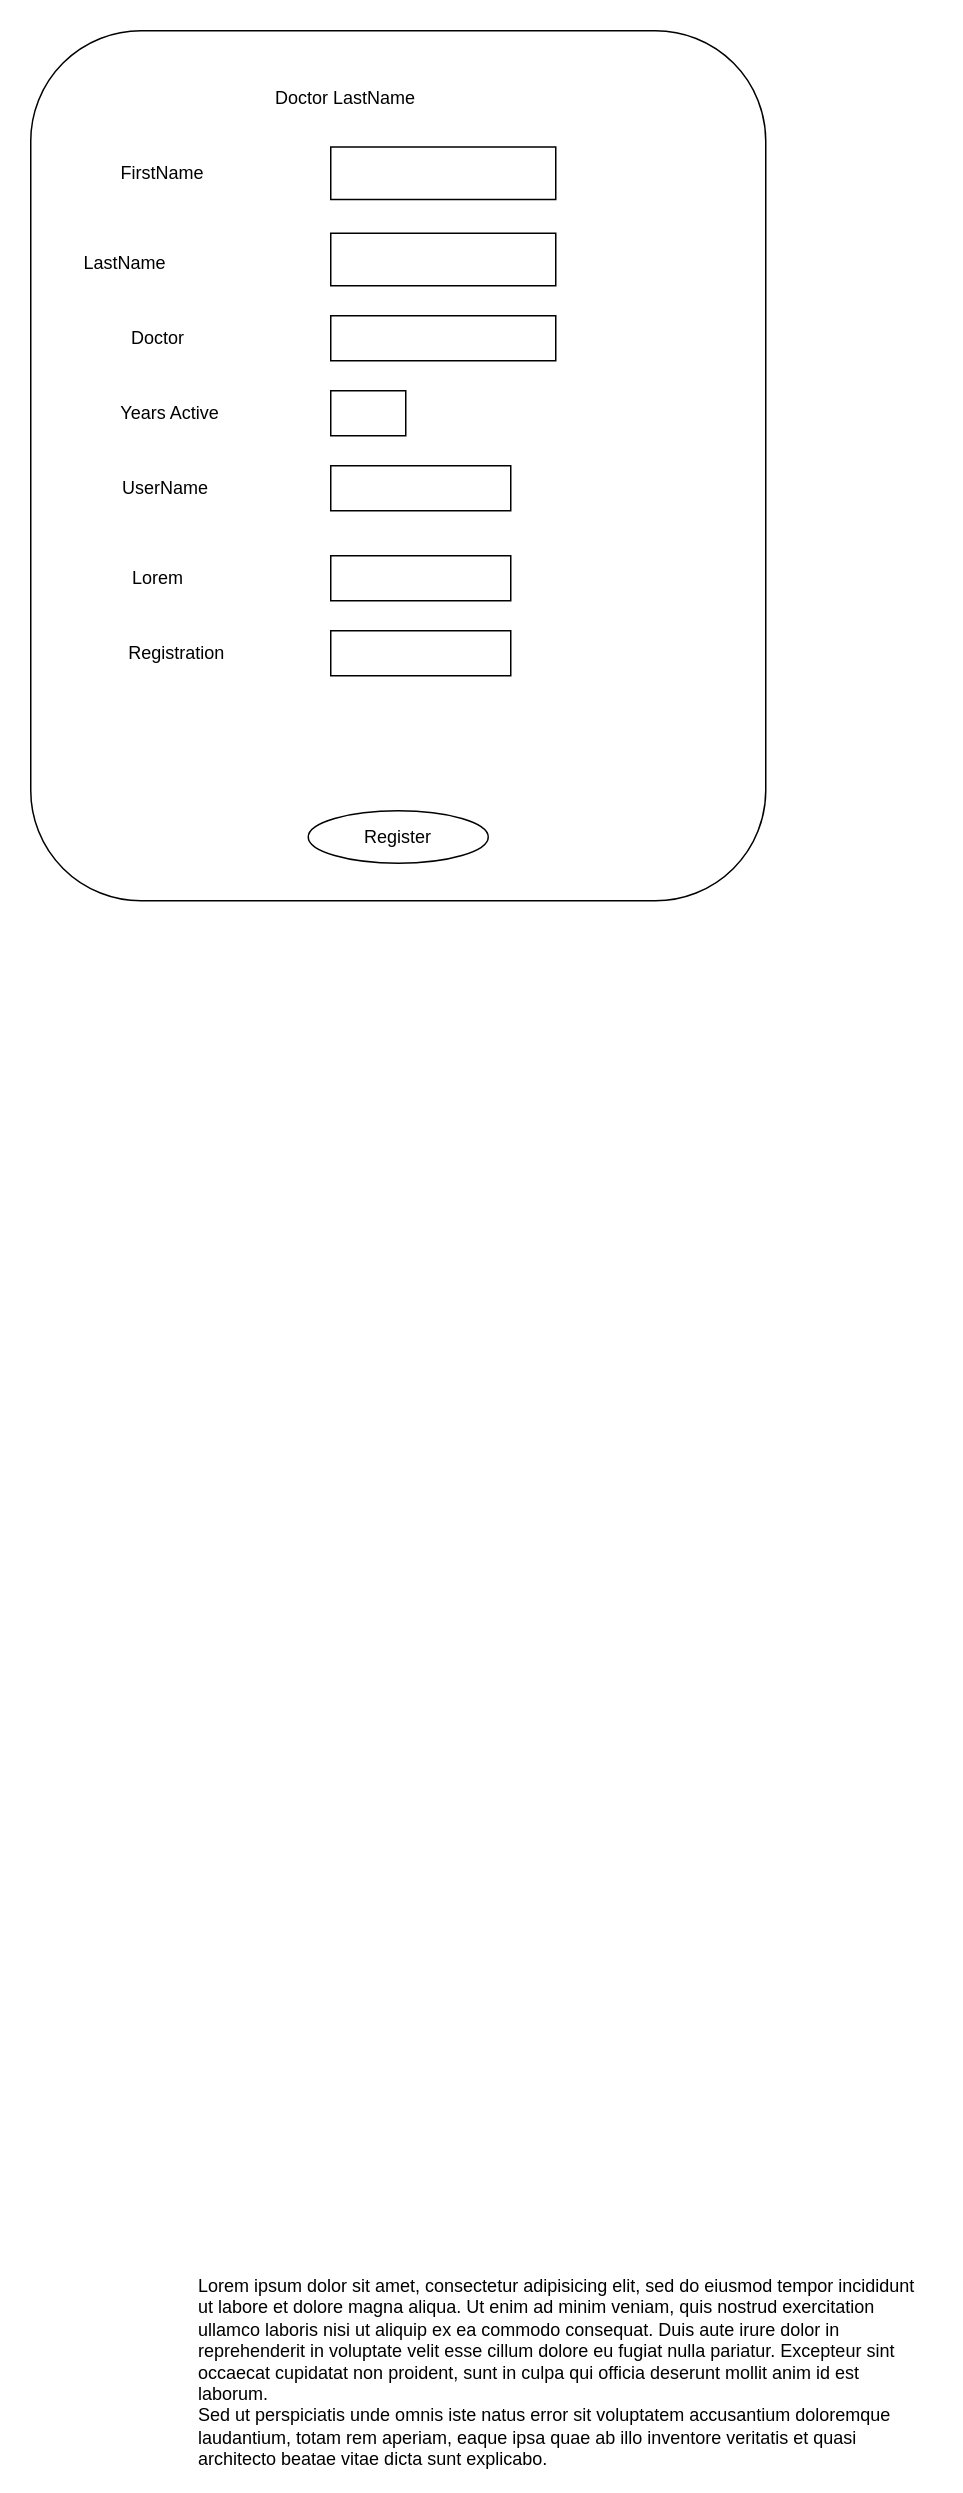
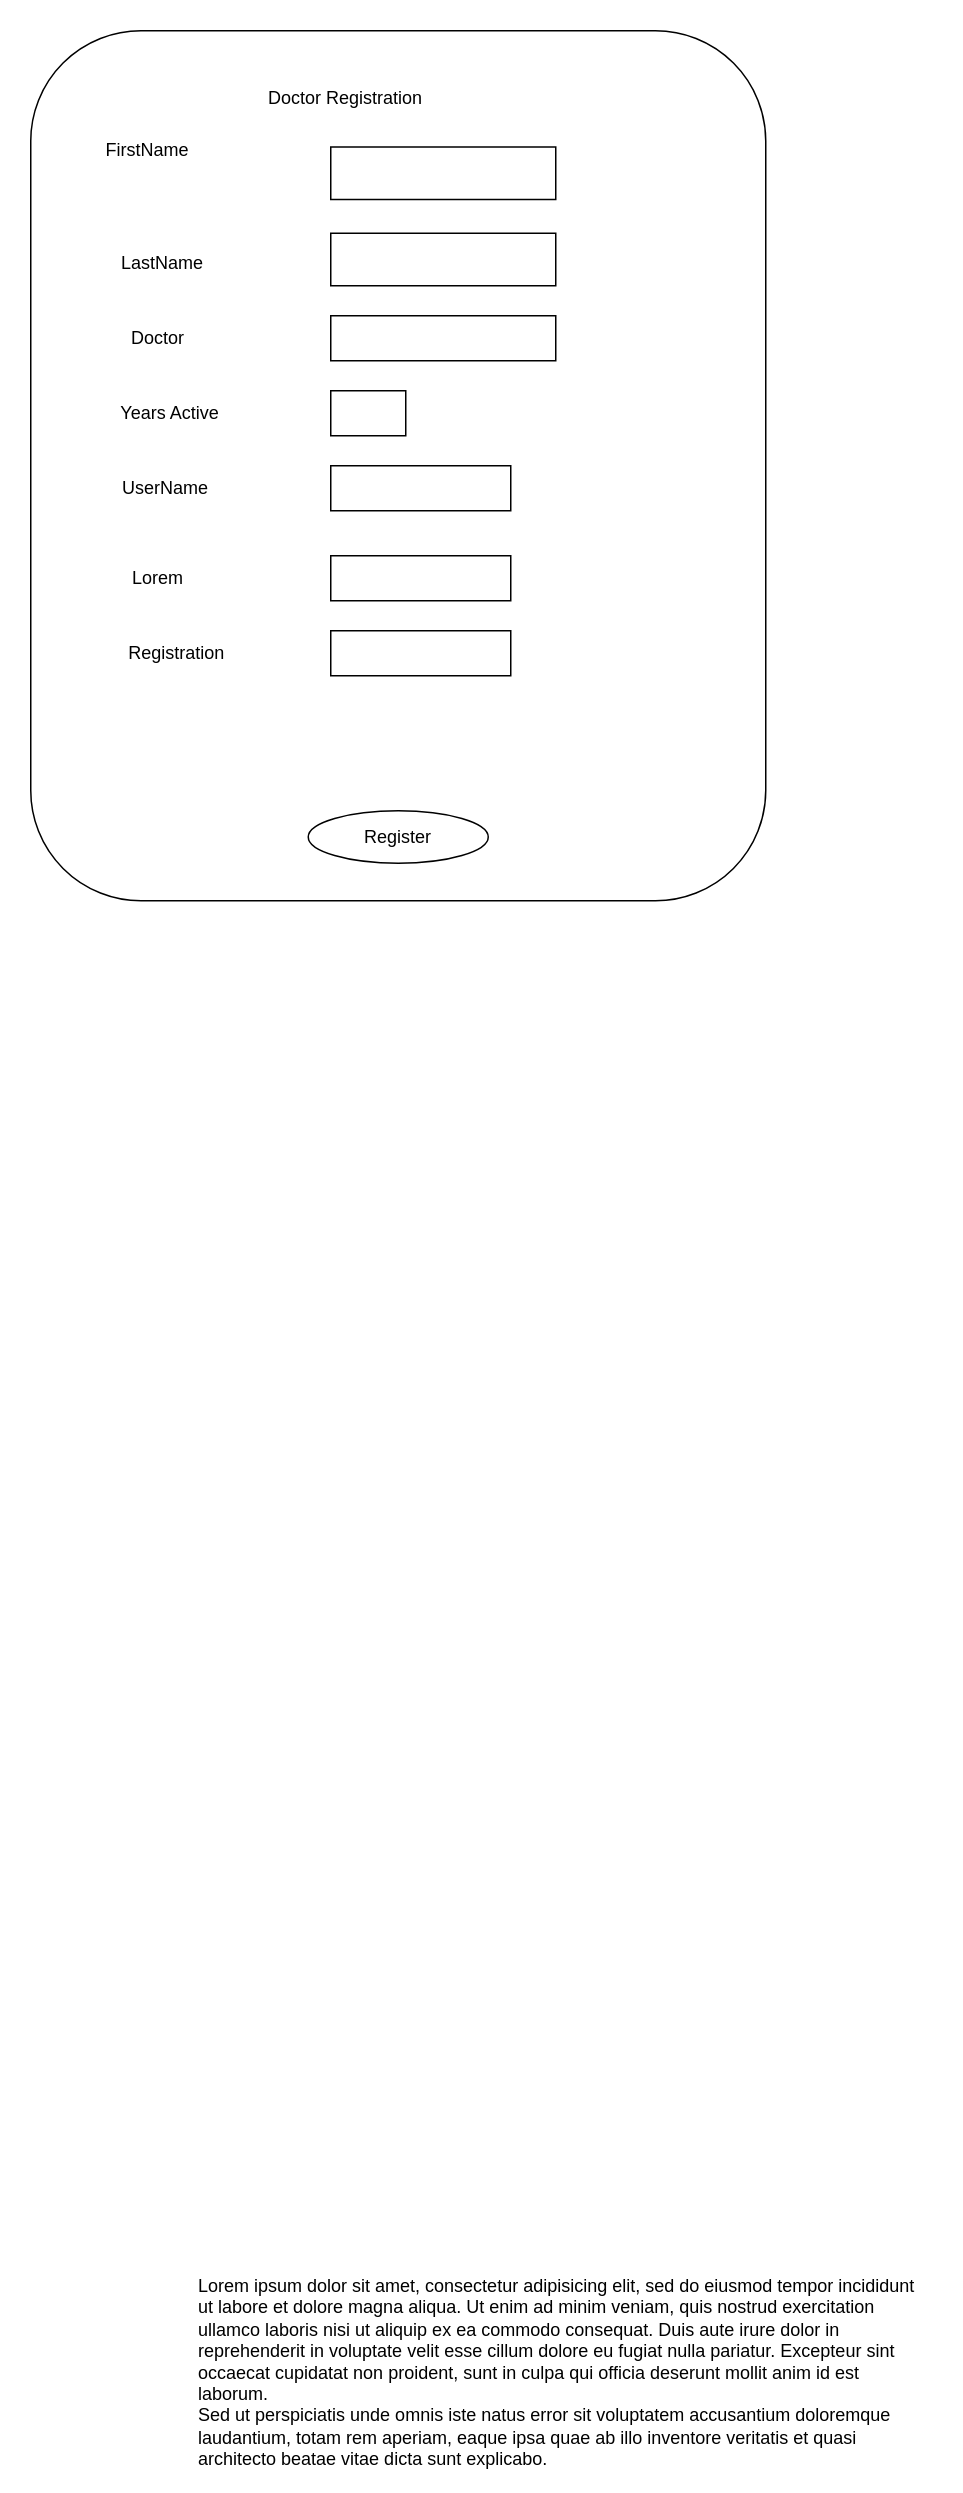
node "Doctor LastName": label "Doctor LastName" -> "Doctor Registration"
node "FirstName": moved (163, 173) -> (148, 151)
node "LastName": moved (125, 263) -> (163, 263)
